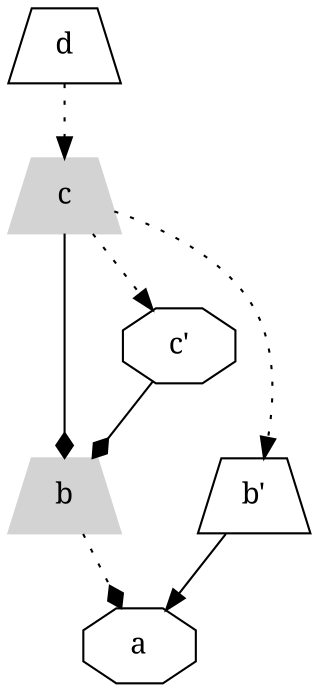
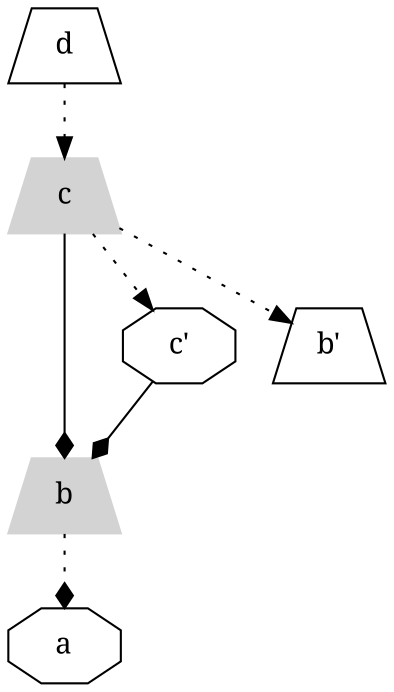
edge "b'" -> "a": removed
